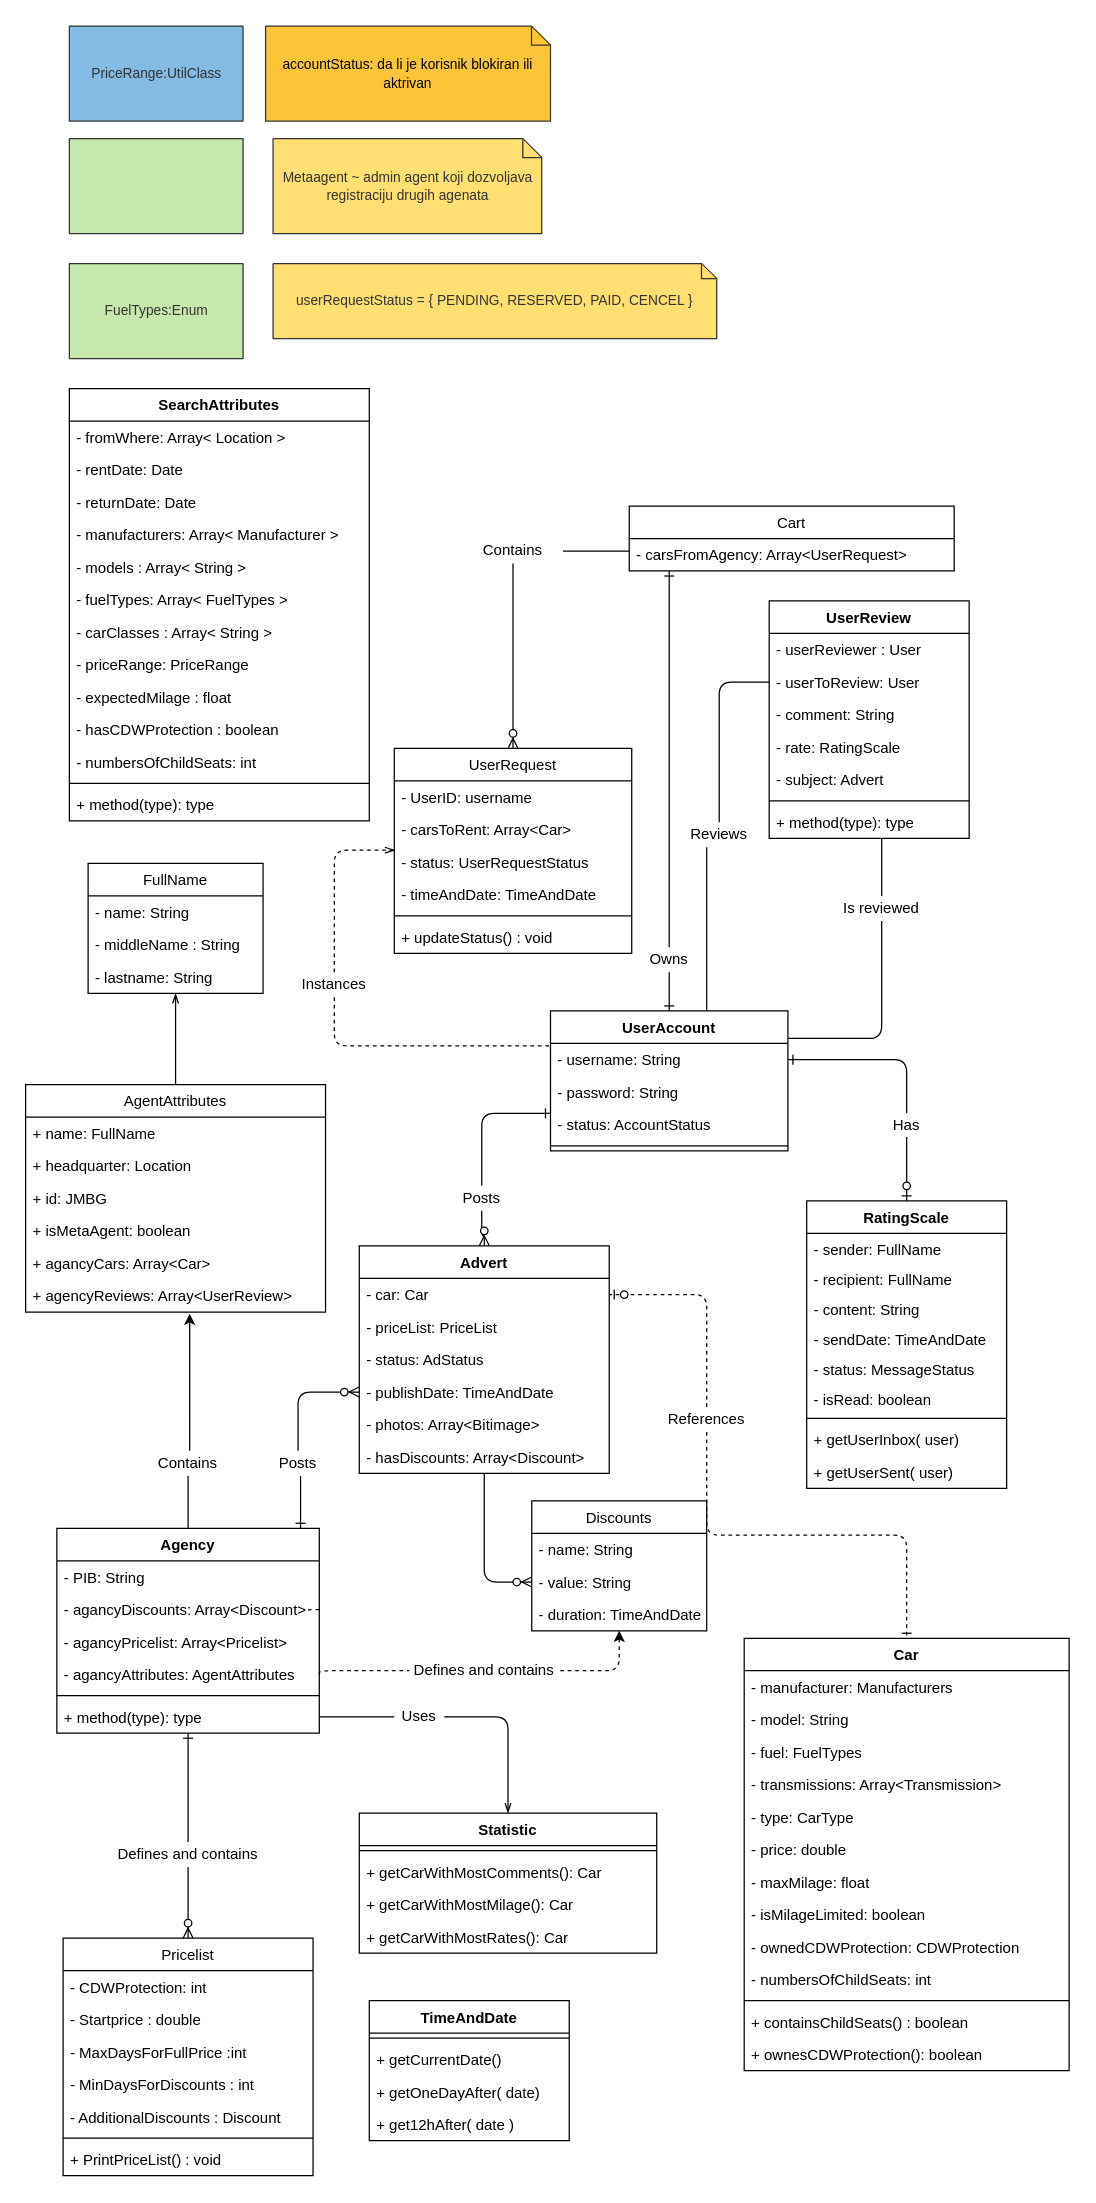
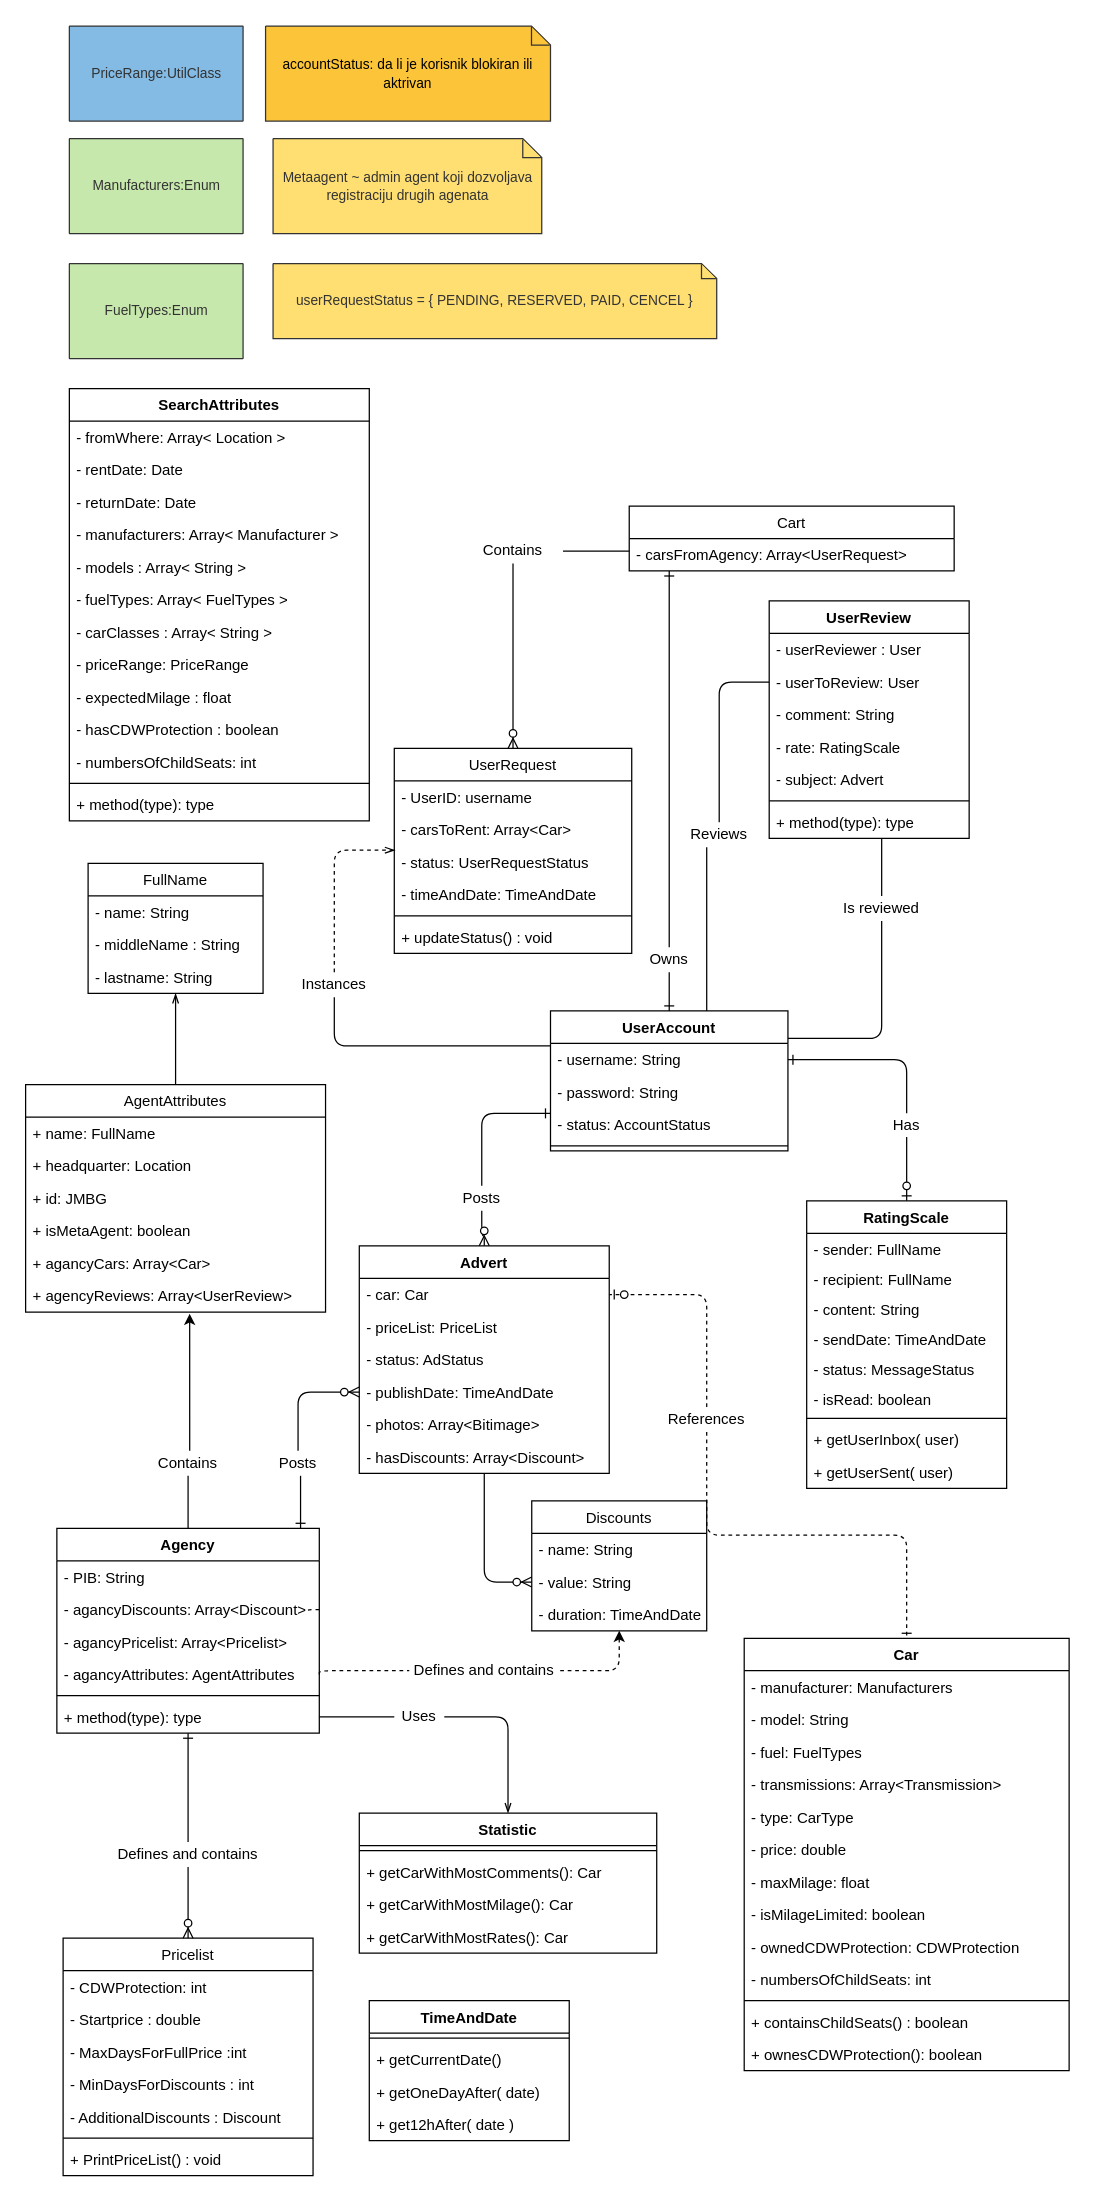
node "Manufacturers:Enum": added
edge "Instances" -- "UserAccount": style dashed -> solid
